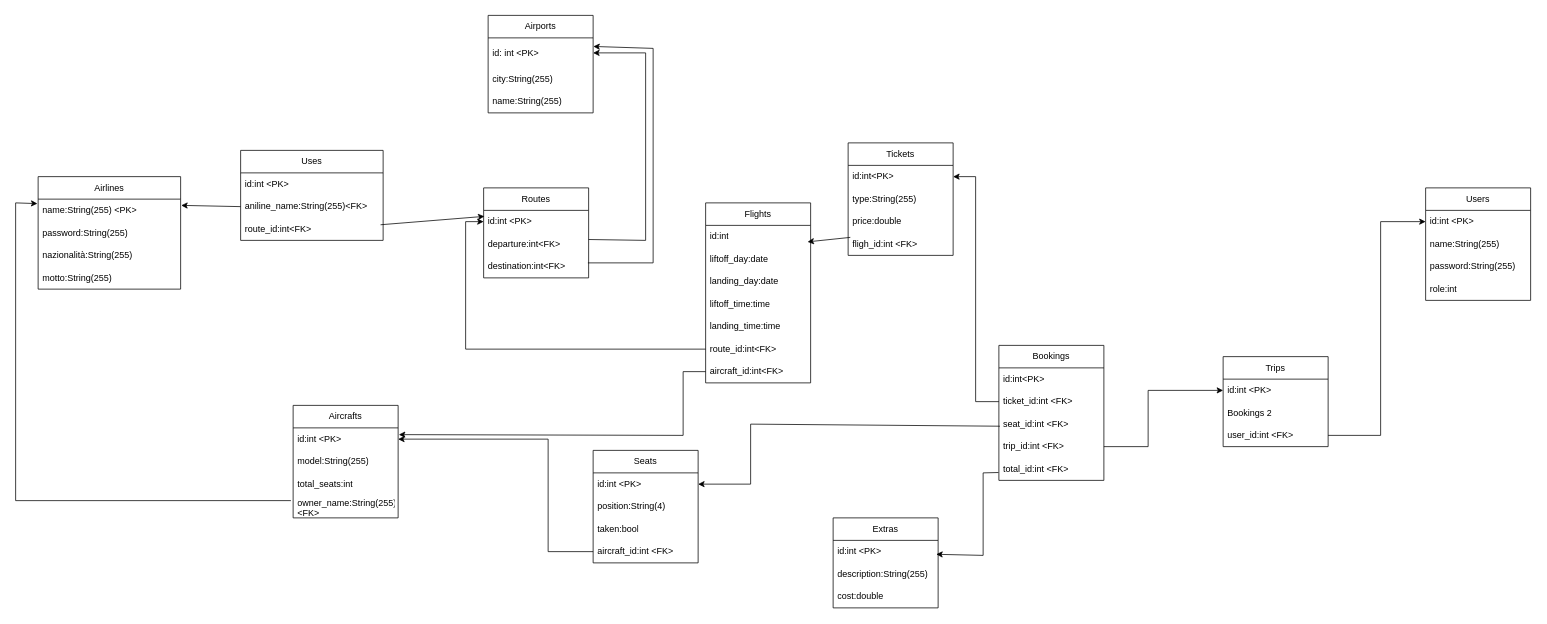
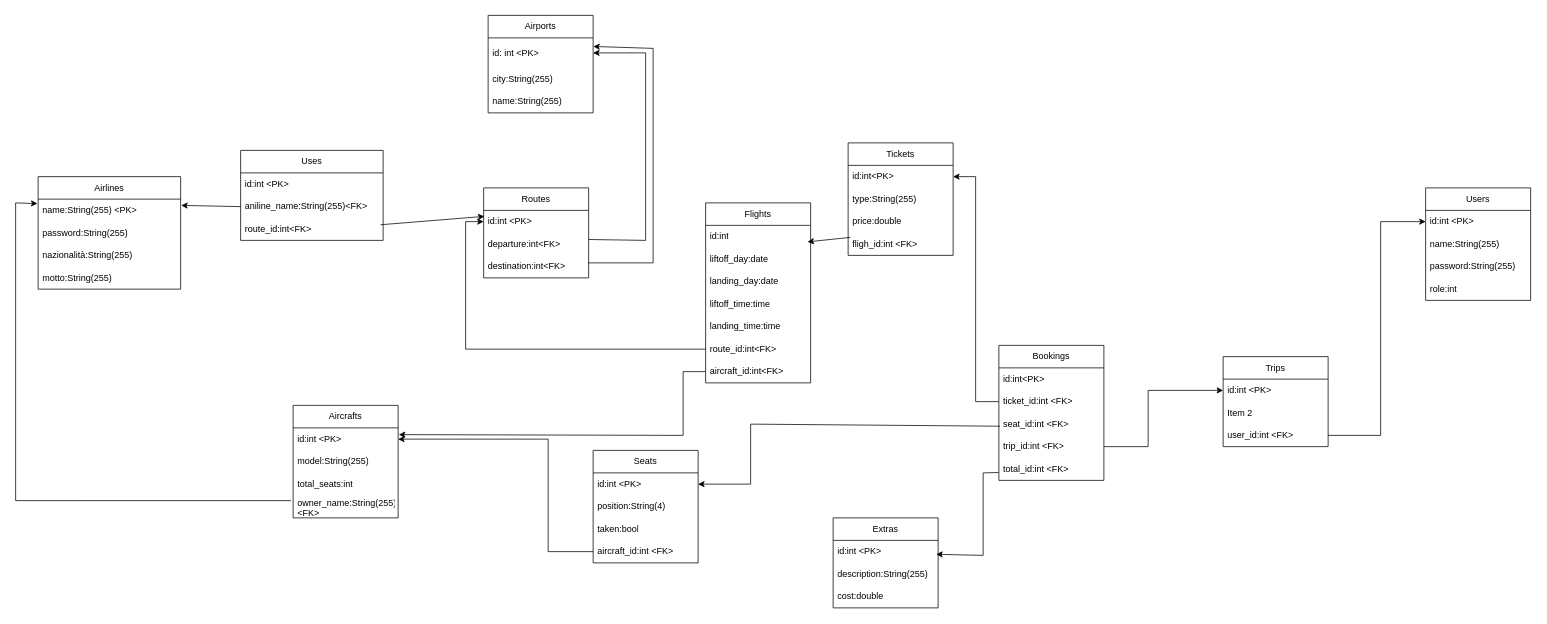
node "Bookings 2": label "Bookings 2" -> "Item 2"
